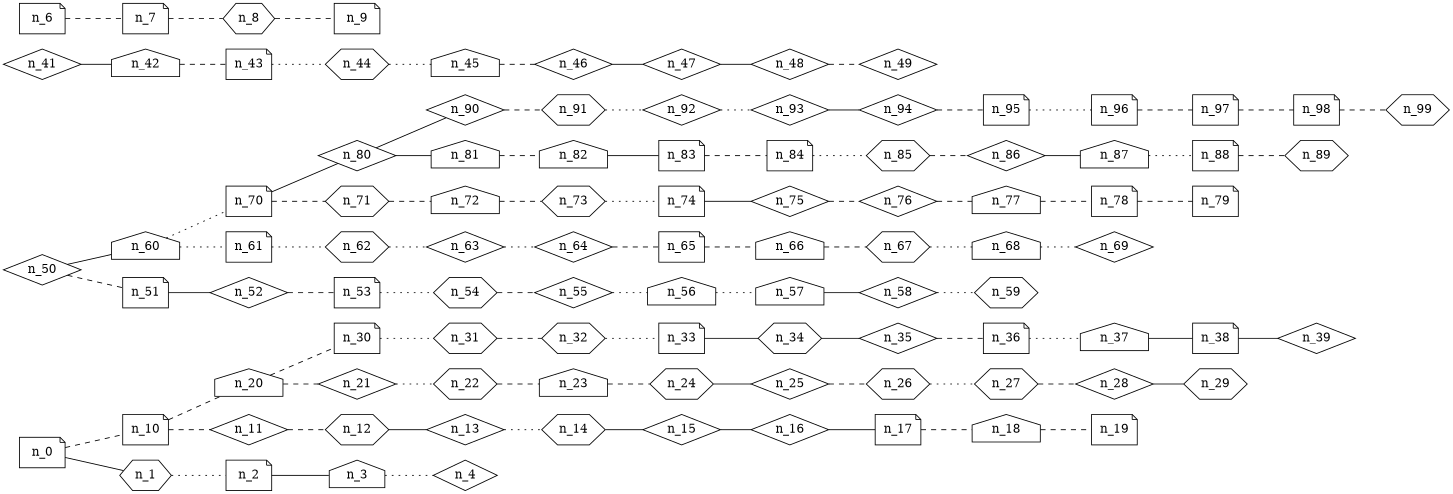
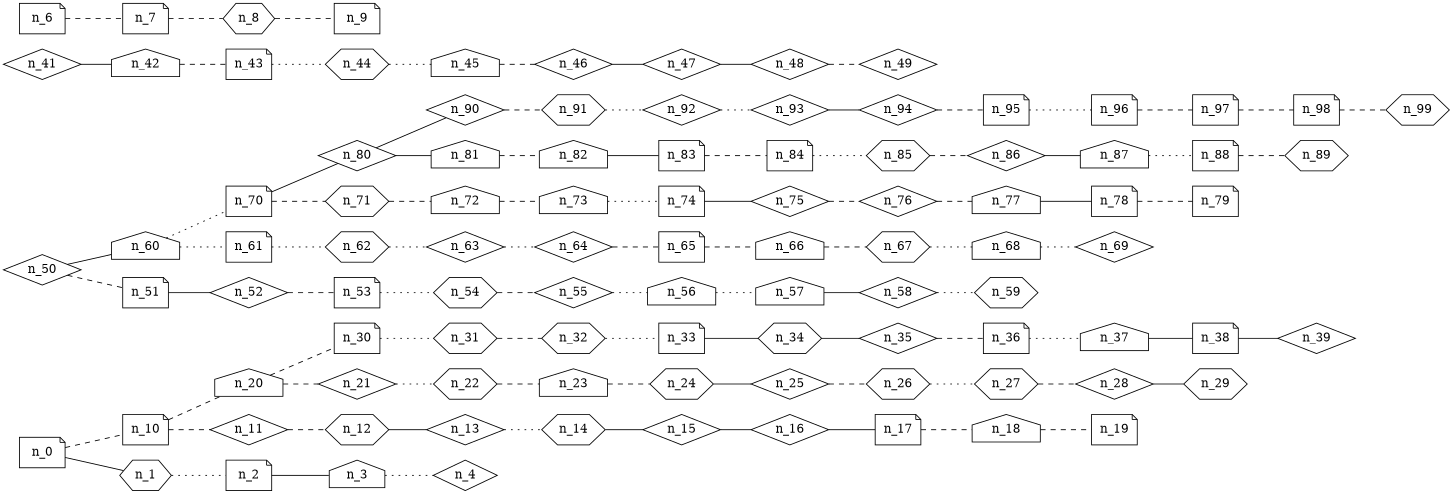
node "n_73": shape hexagon -> house
edge "n_77" -- "n_78": style dashed -> solid
